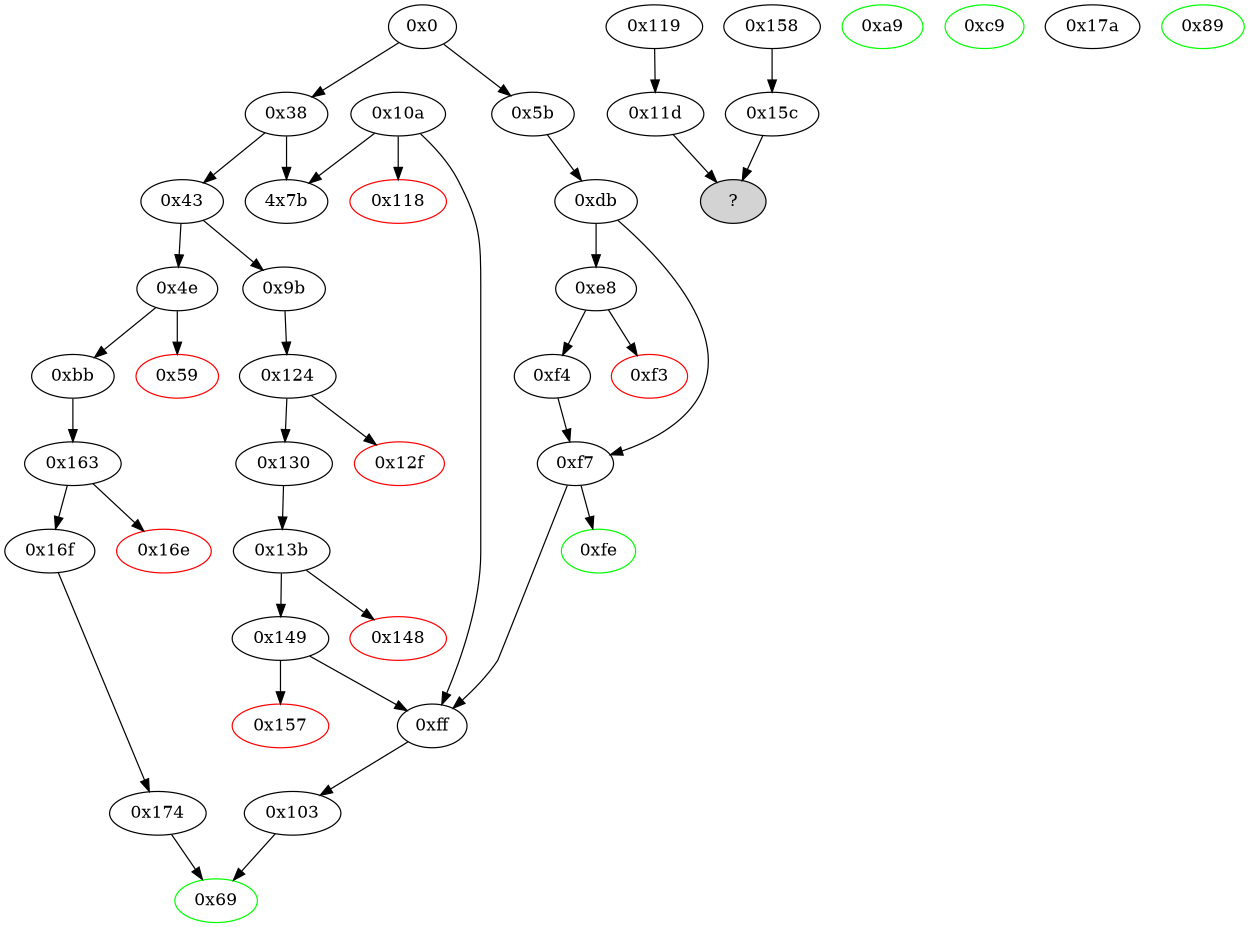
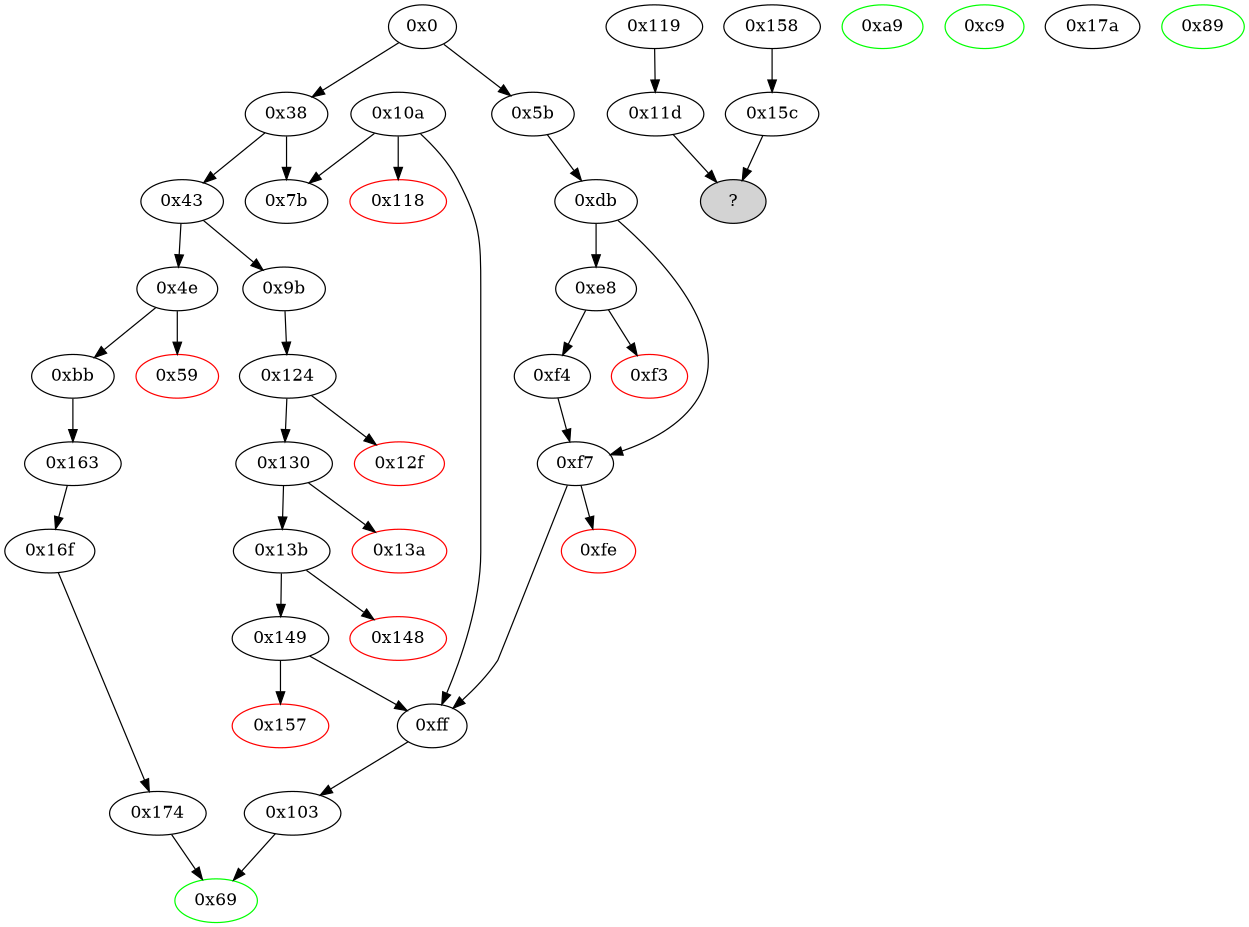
node "4x7b": label "4x7b" -> "0x7b"
node "0x16e": removed
node "0x13a": added
node "0xfe": color green -> red
